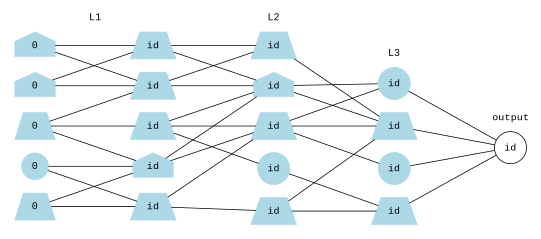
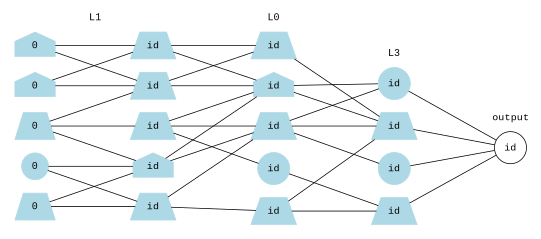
cluster "L2": label "L2" -> "L0"
